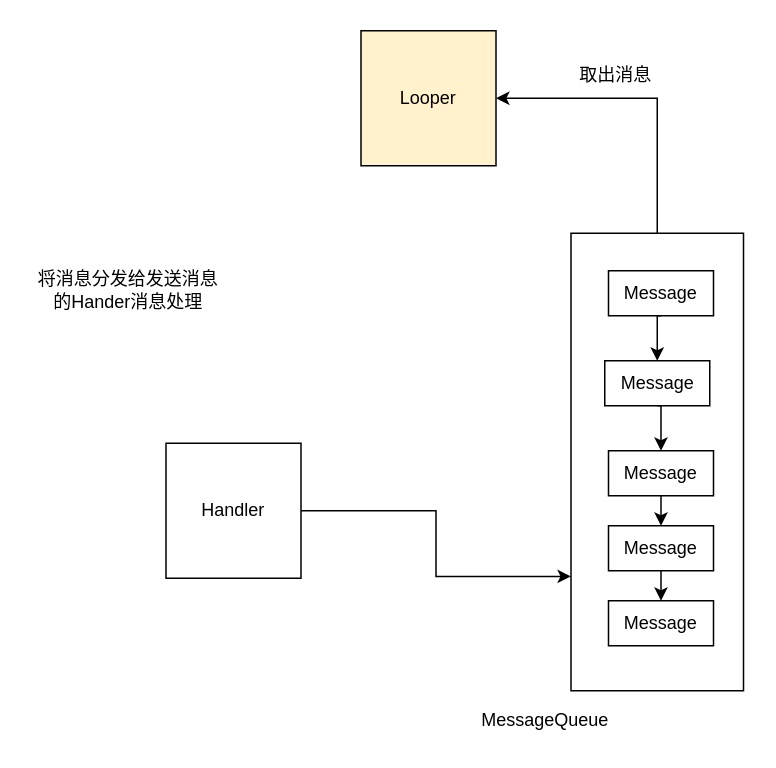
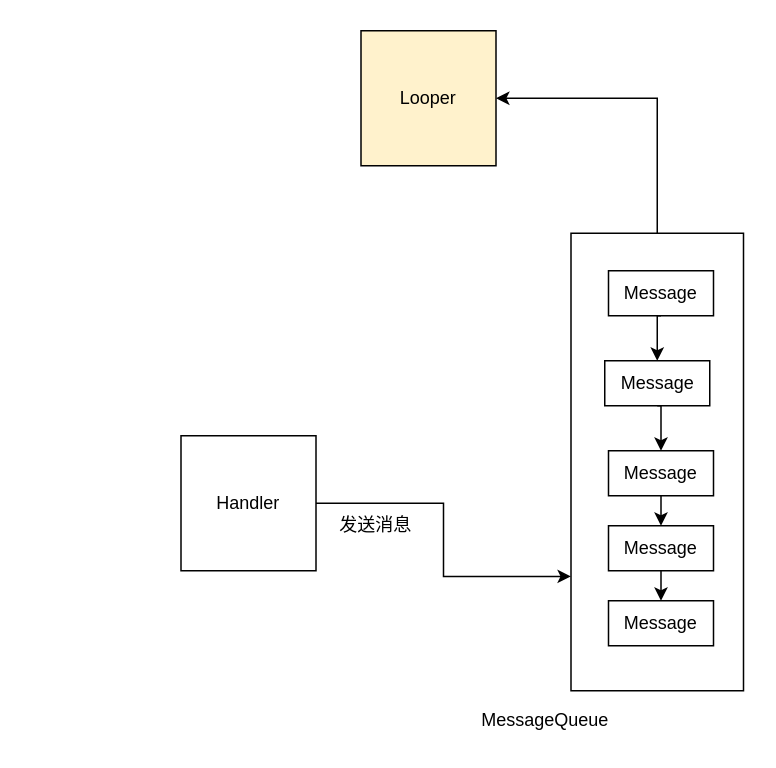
node "取出消息": removed
node "将消息分发给发送消息的Hander消息处理": removed
node "Handler": moved (233, 511) -> (248, 503)
node "发送消息": added
